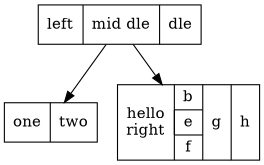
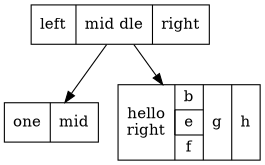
node "left": text "dle" -> "right"
node "one": text "two" -> "mid"
